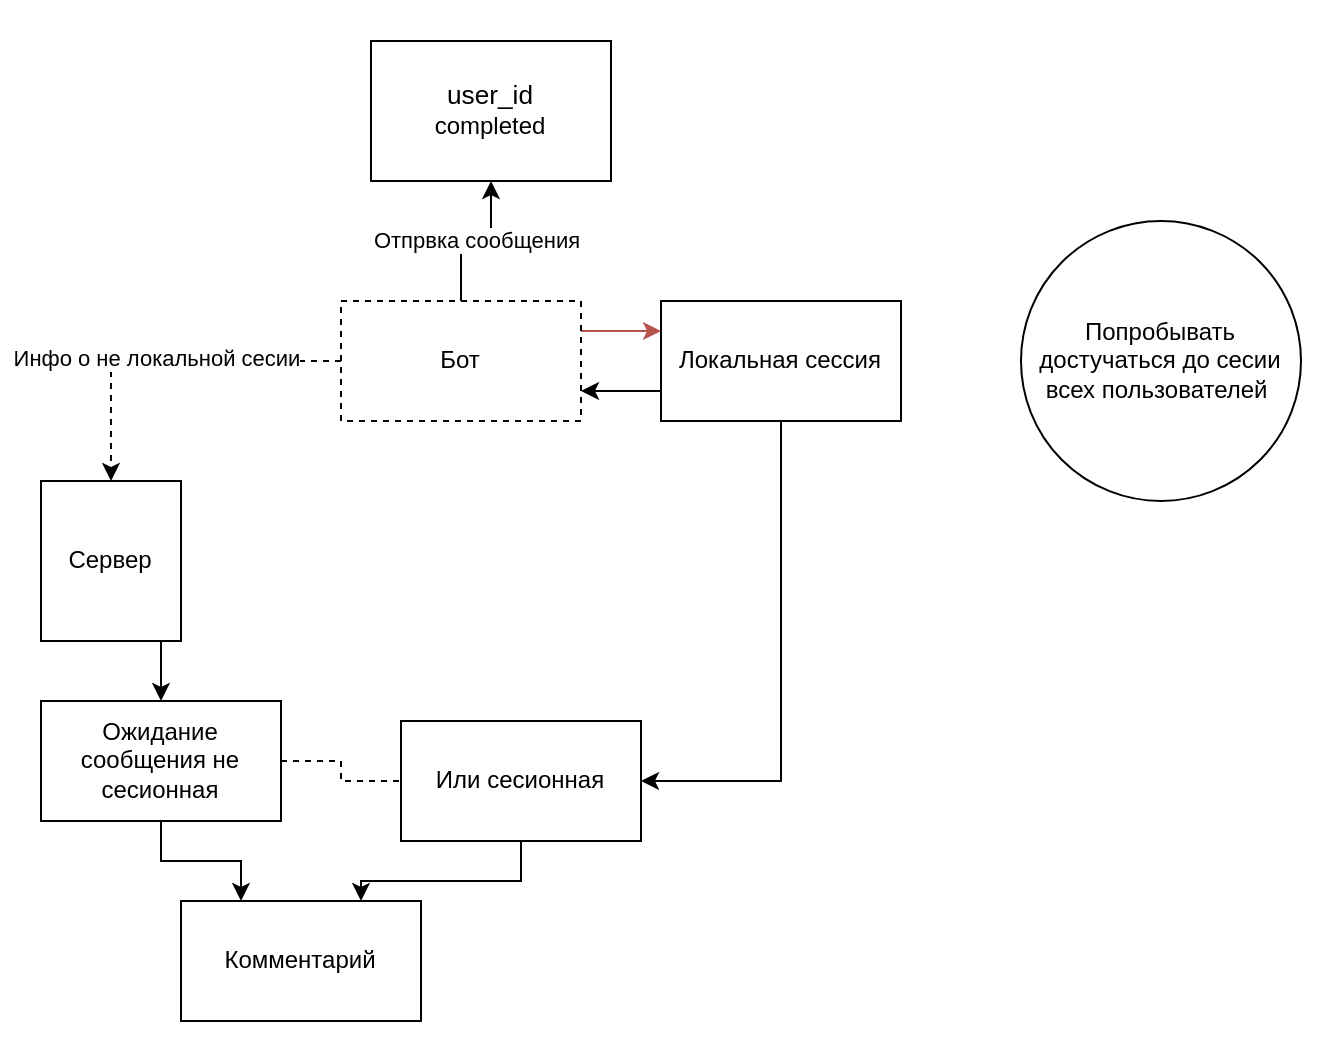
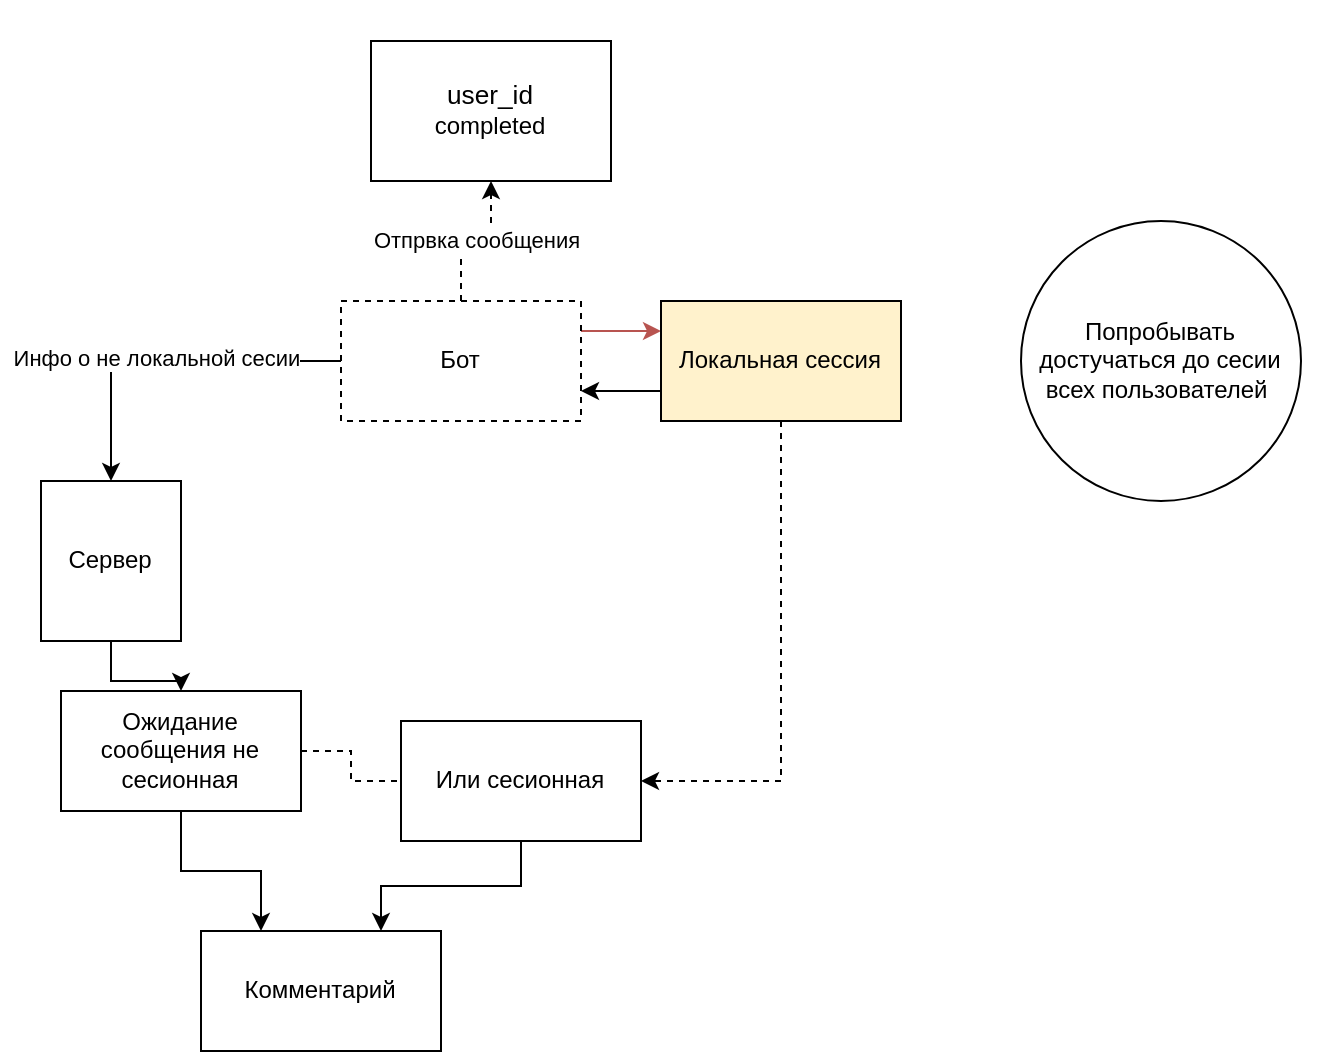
edge "Бот" -> "user_id completed": style solid -> dashed
node "Локальная сессия": fillcolor #ffffff -> #fff2cc
edge "Бот" -> "Сервер": style dashed -> solid
edge "Локальная сессия" -> "Или сесионная": style solid -> dashed
node "Ожидание сообщения не сесионная": moved (161, 761) -> (181, 751)
node "Комментарий": moved (301, 961) -> (321, 991)
